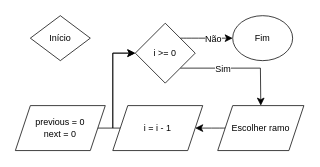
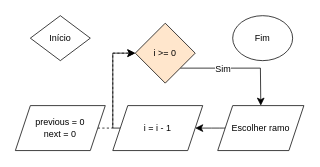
edge "i >= 0" -> "Fim": removed, label "Não"
node "i >= 0": fillcolor #ffffff -> #ffe6cc
edge "previous = 0 next = 0" -> "i >= 0": style solid -> dashed
